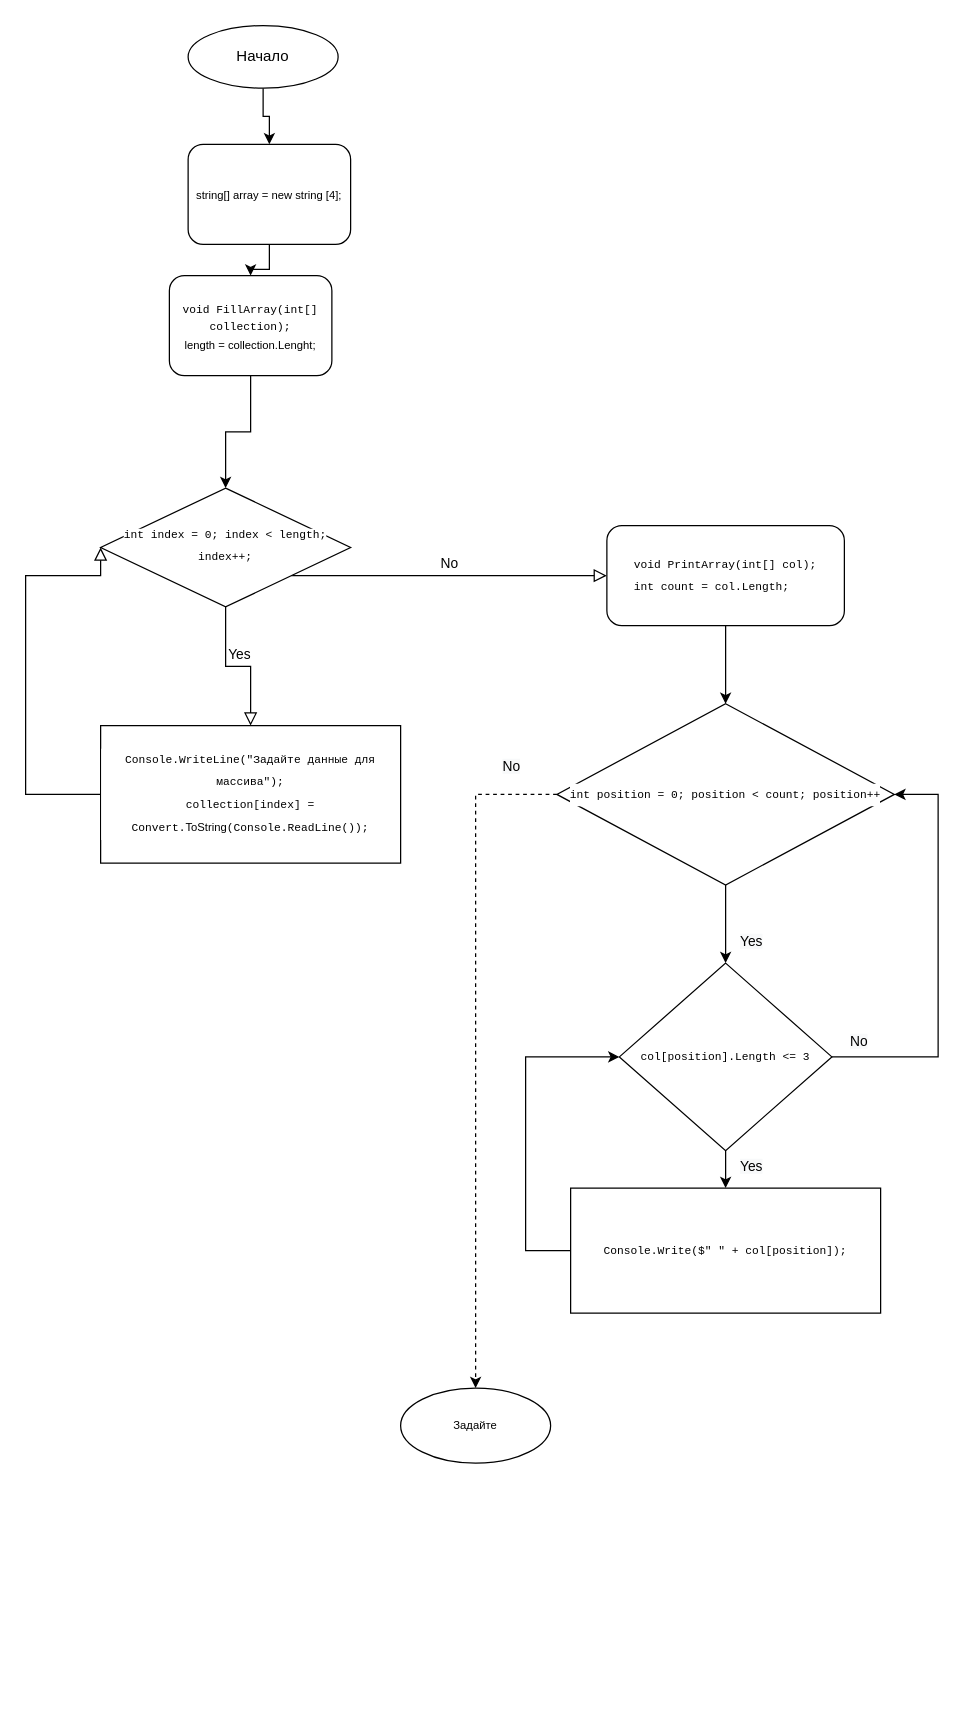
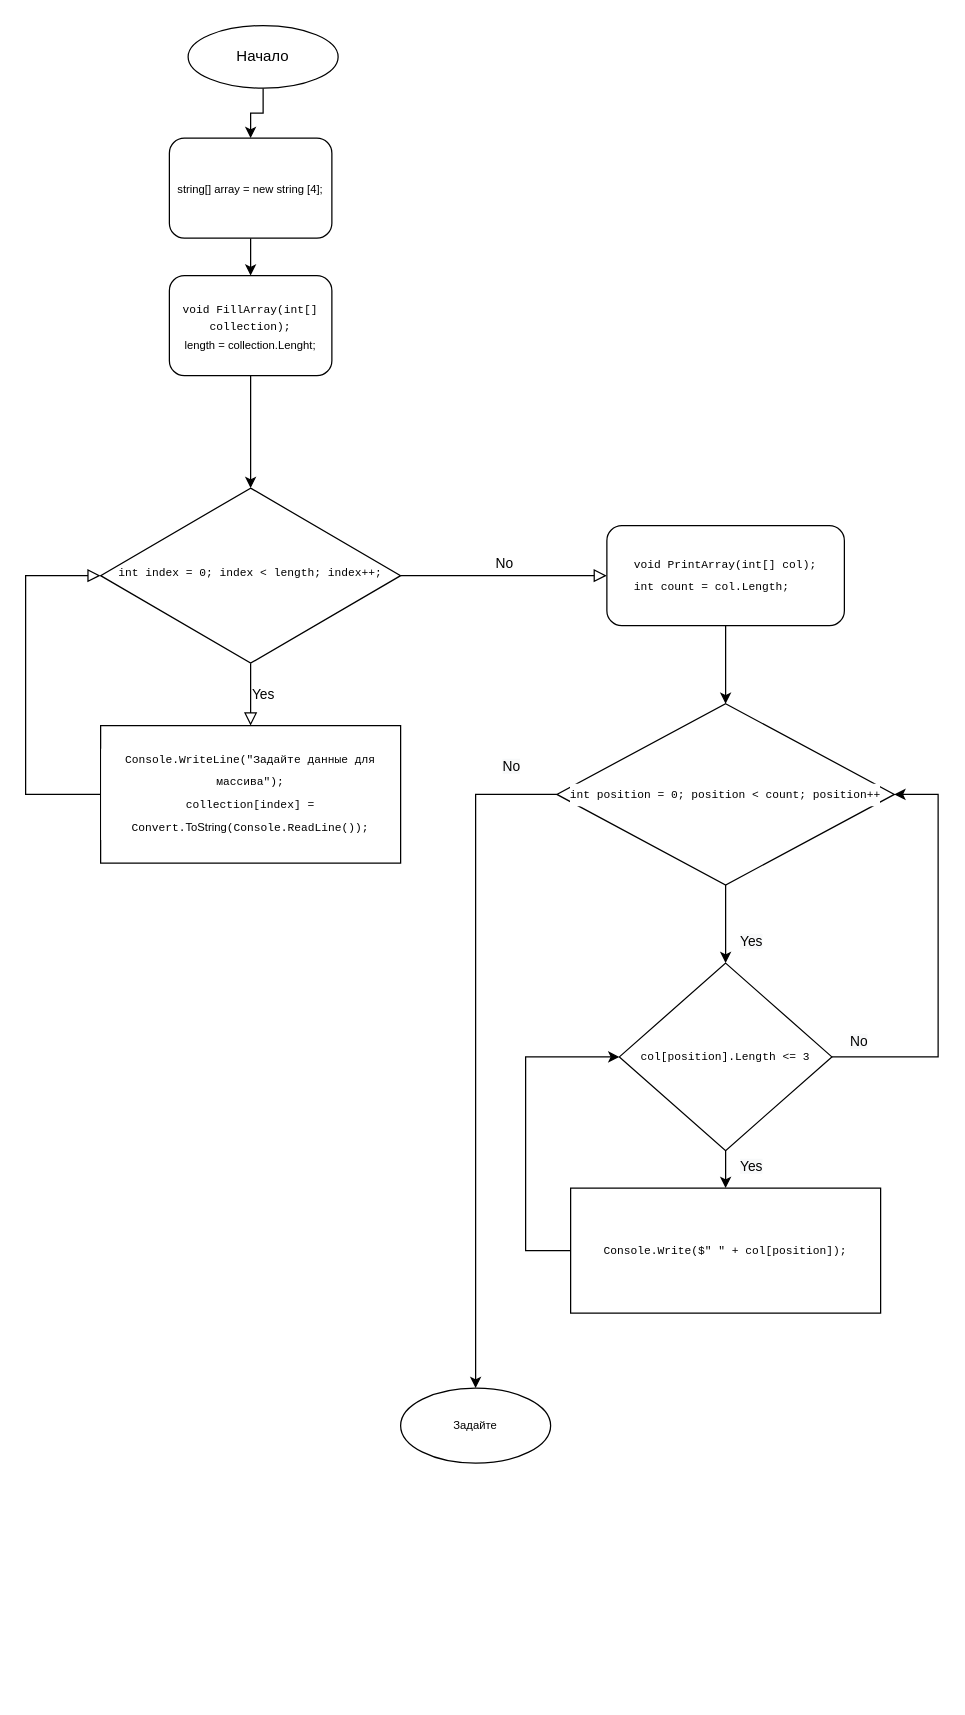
node "string[] array = new string [4];": moved (269, 194) -> (251, 188)
node "int index = 0; index < length; index++;": size 250x119 -> 300x175
edge "int position = 0; position < count; position++" -> "Задайте": style dashed -> solid
